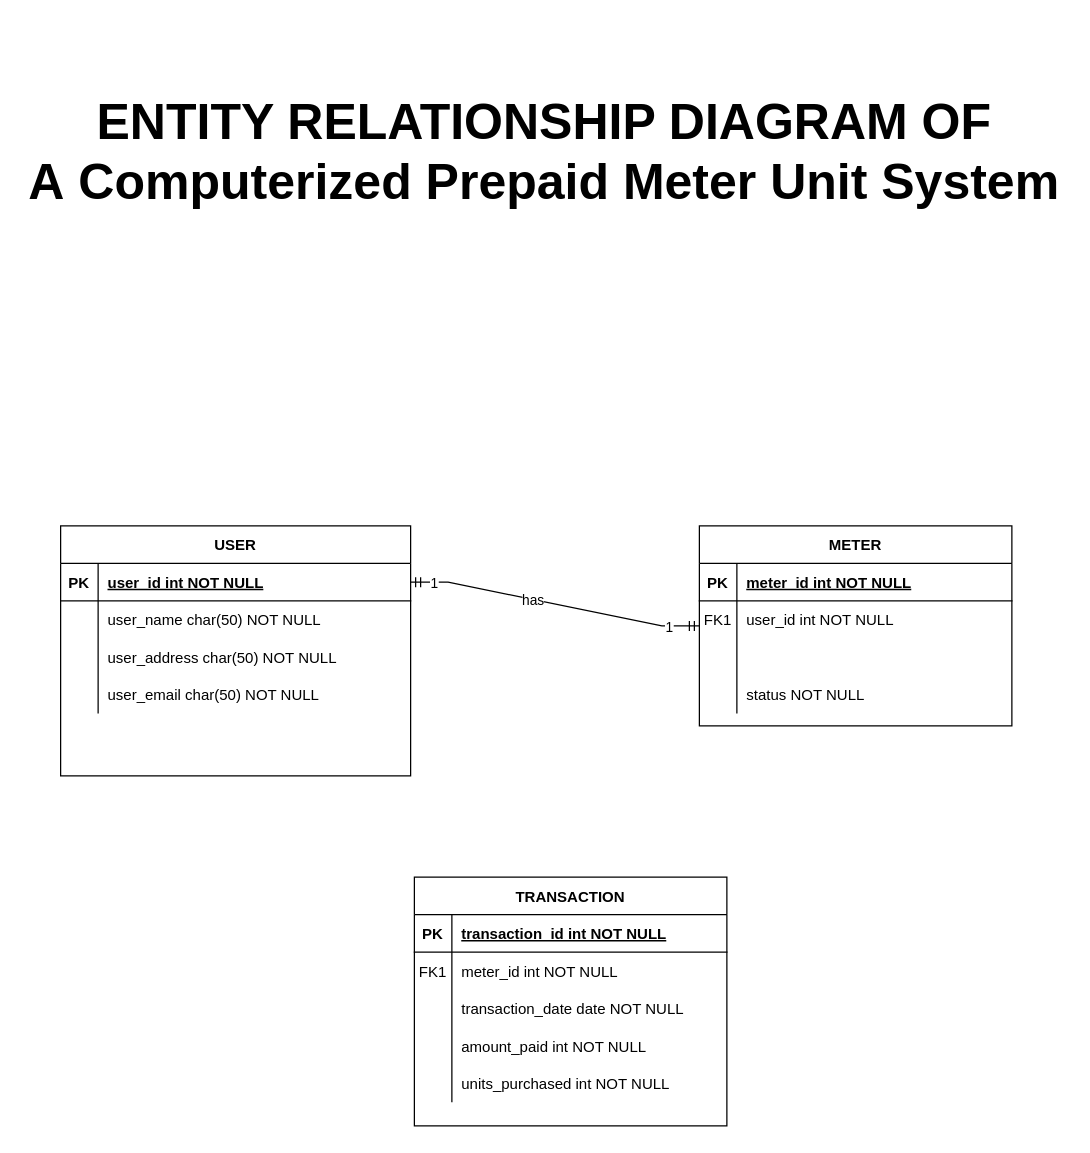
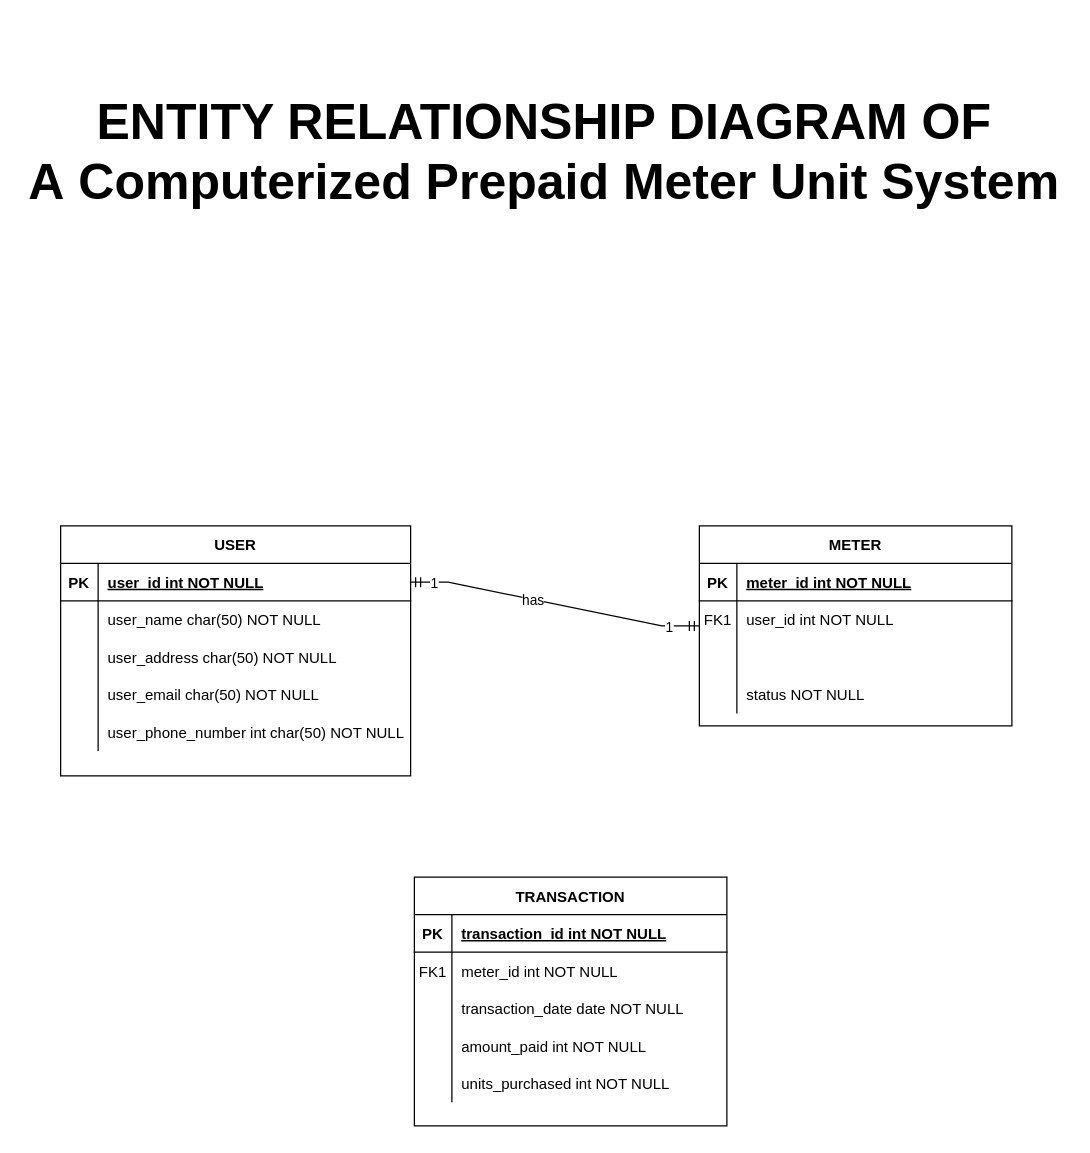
node "user_phone_number int char(50) NOT NULL": added
